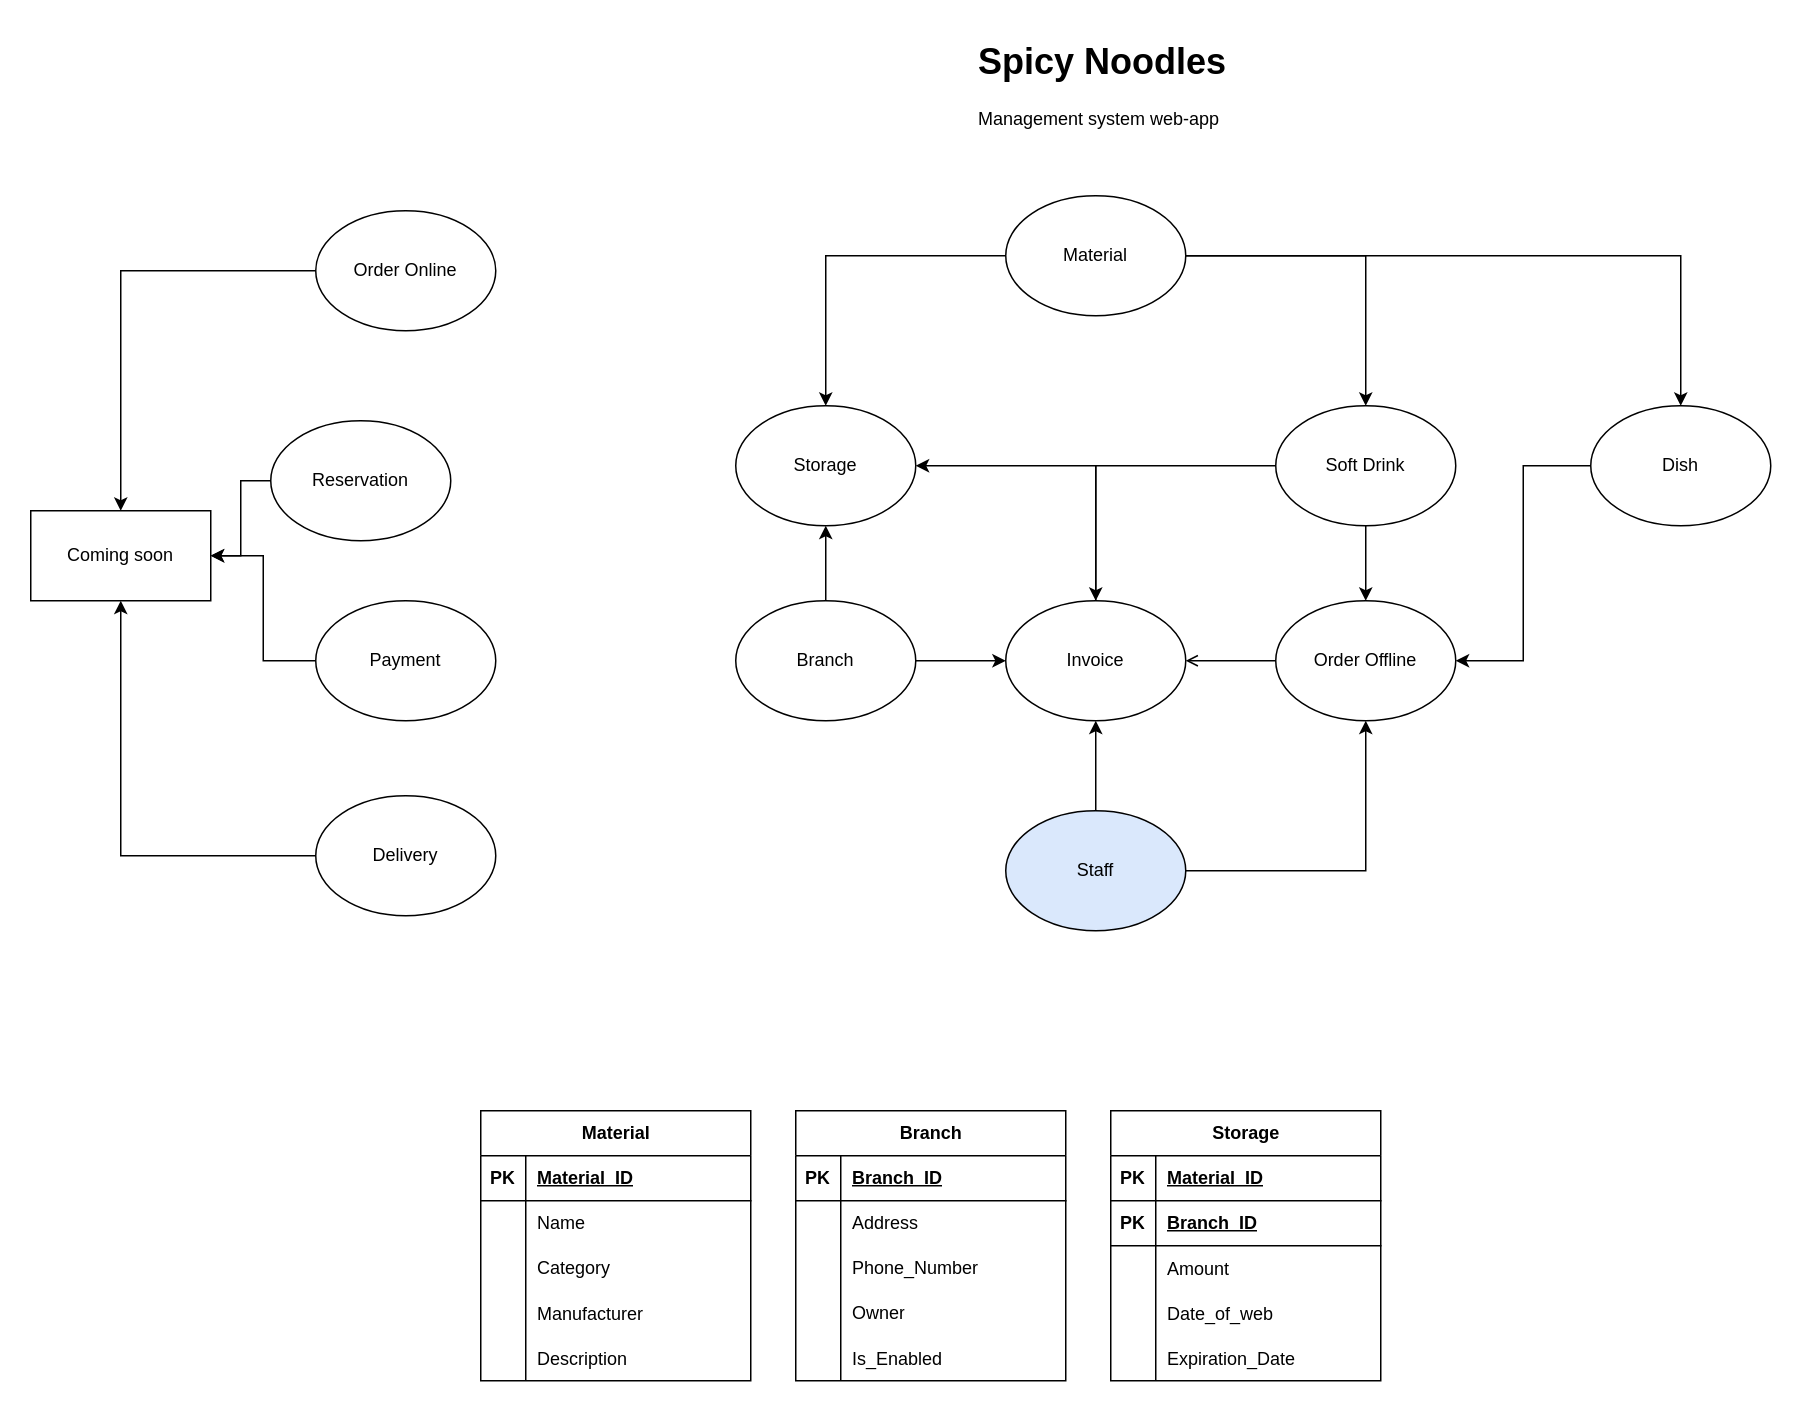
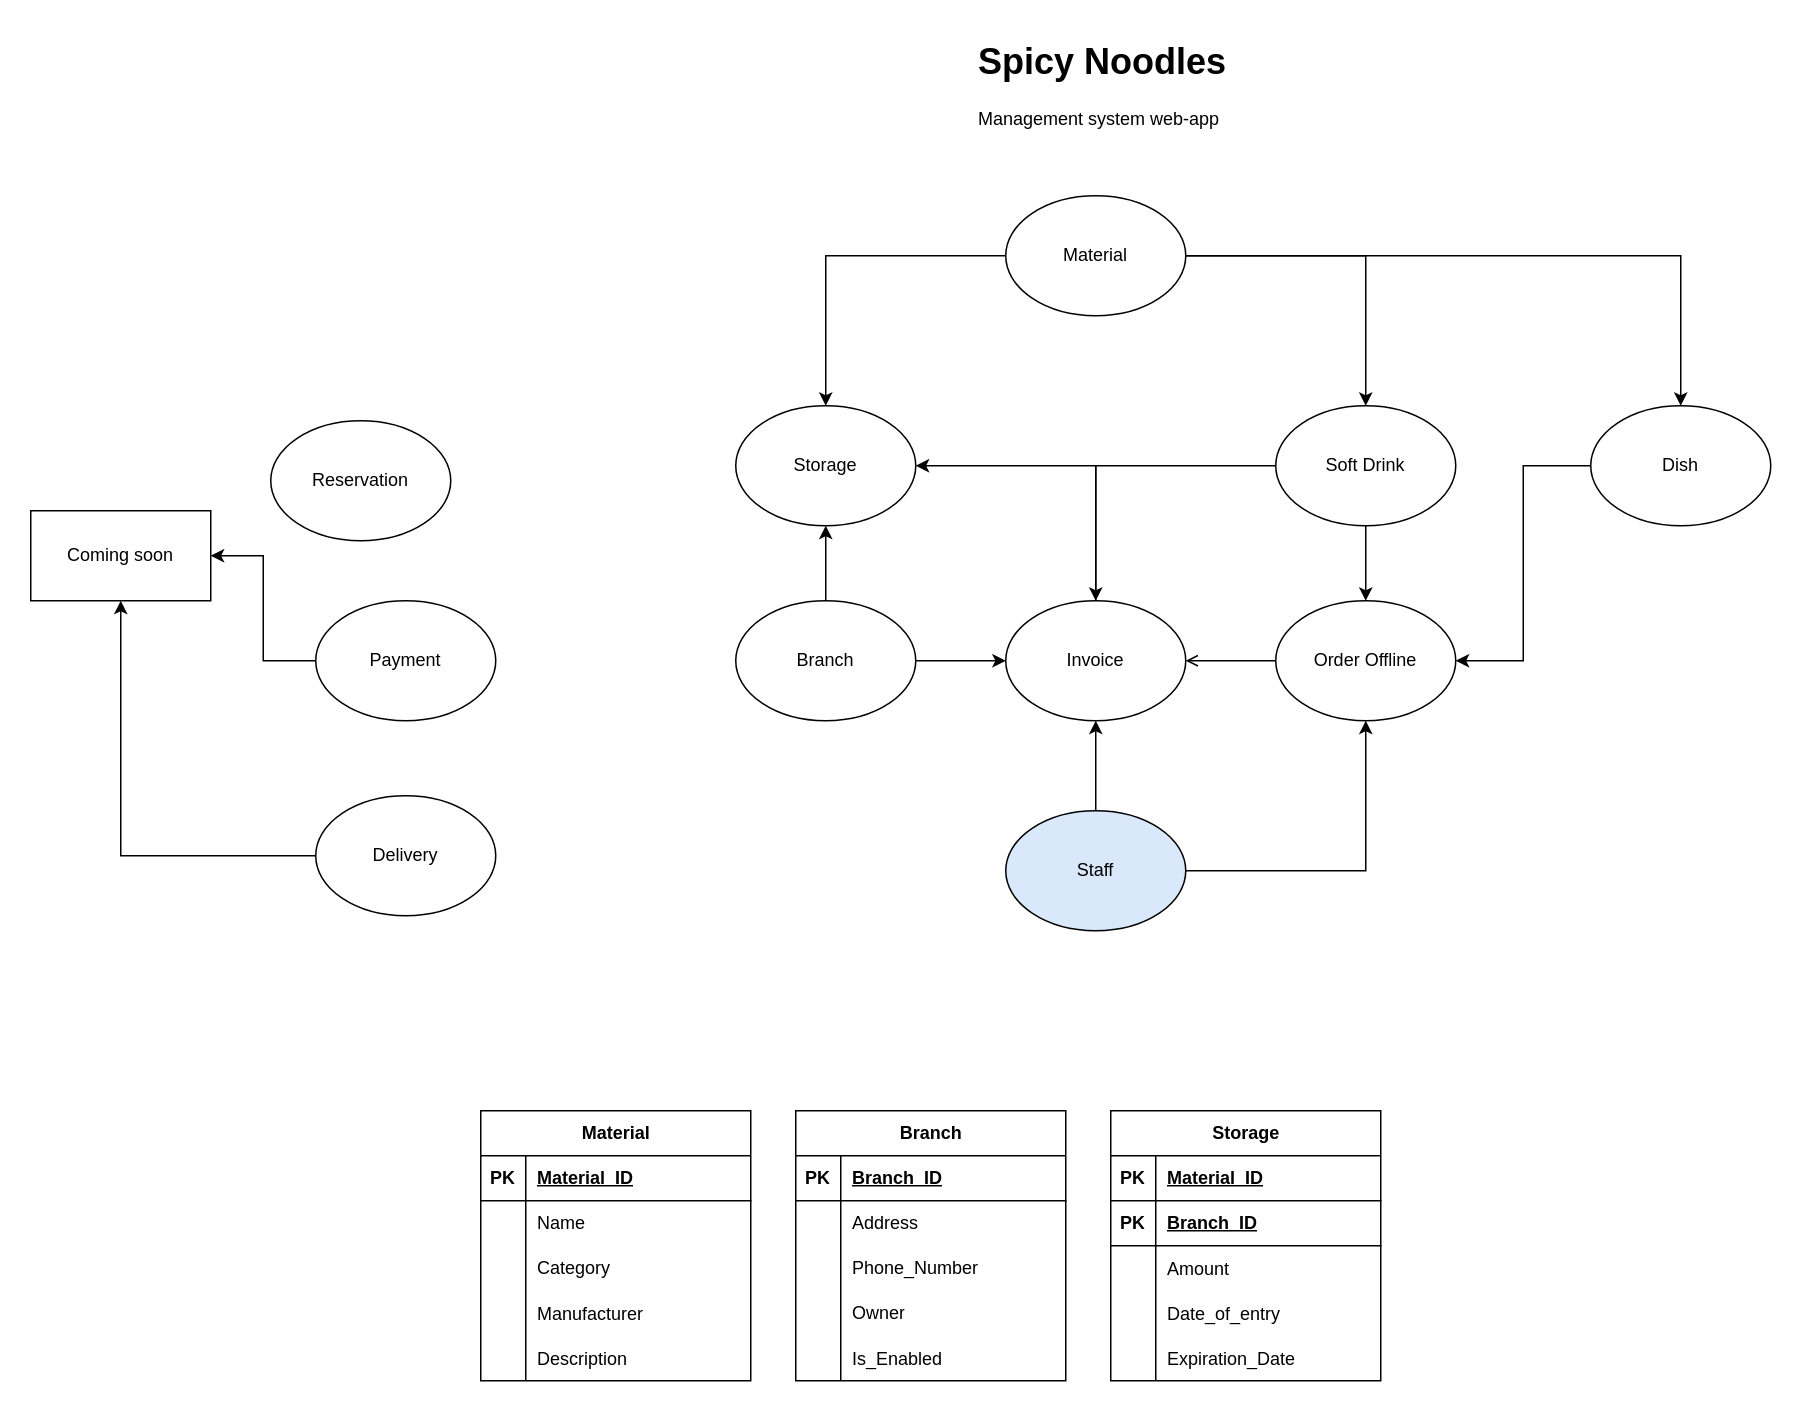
node "Order Online": removed
edge "Order Online" -> "Coming soon": removed
edge "Reservation" -> "Coming soon": removed
node "Date_of_web": label "Date_of_web" -> "Date_of_entry"
